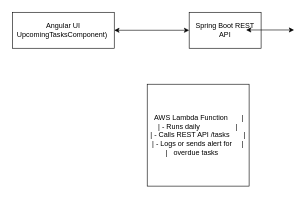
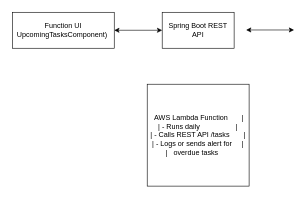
node "Angular UI UpcomingTasksComponent)": label "Angular UI UpcomingTasksComponent)" -> "Function UI UpcomingTasksComponent)"
node "Spring Boot REST API": moved (225, 30) -> (198, 30)
